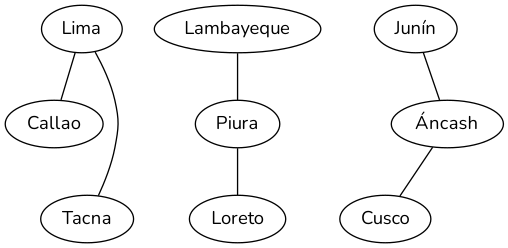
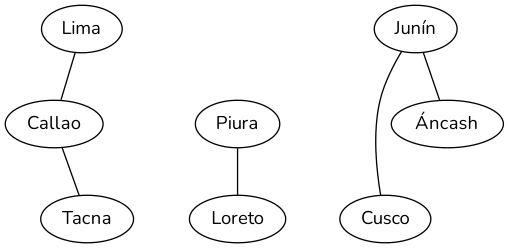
node "Lambayeque": removed
edge "Lima" -- "Tacna": now "Callao" -- "Tacna"
edge "Áncash" -- "Cusco": now "Junín" -- "Cusco"
